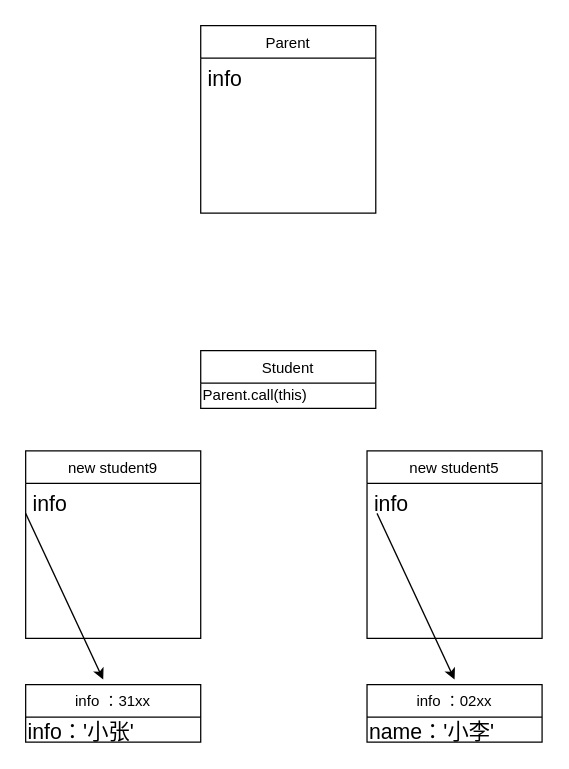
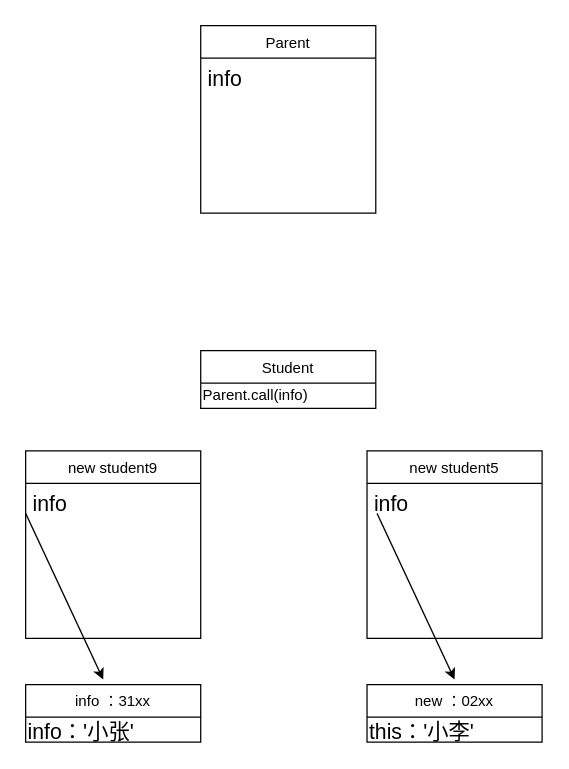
node "Parent.call(this)": label "Parent.call(this)" -> "Parent.call(info)"
node "info ：02xx": label "info ：02xx" -> "new ：02xx"
node "name：'小李'": label "name：'小李'" -> "this：'小李'"
